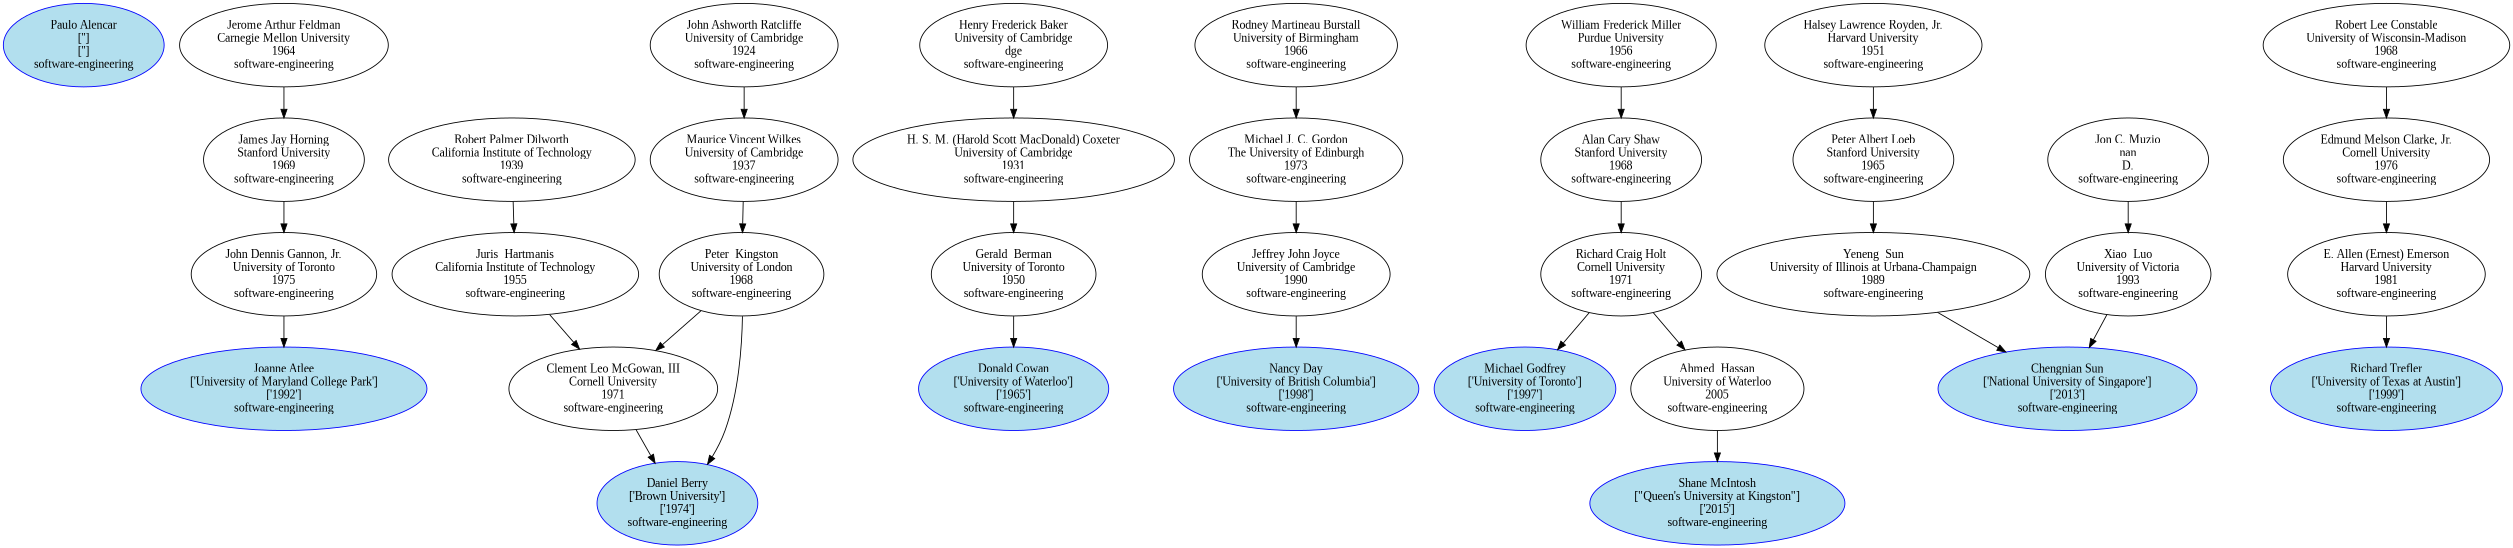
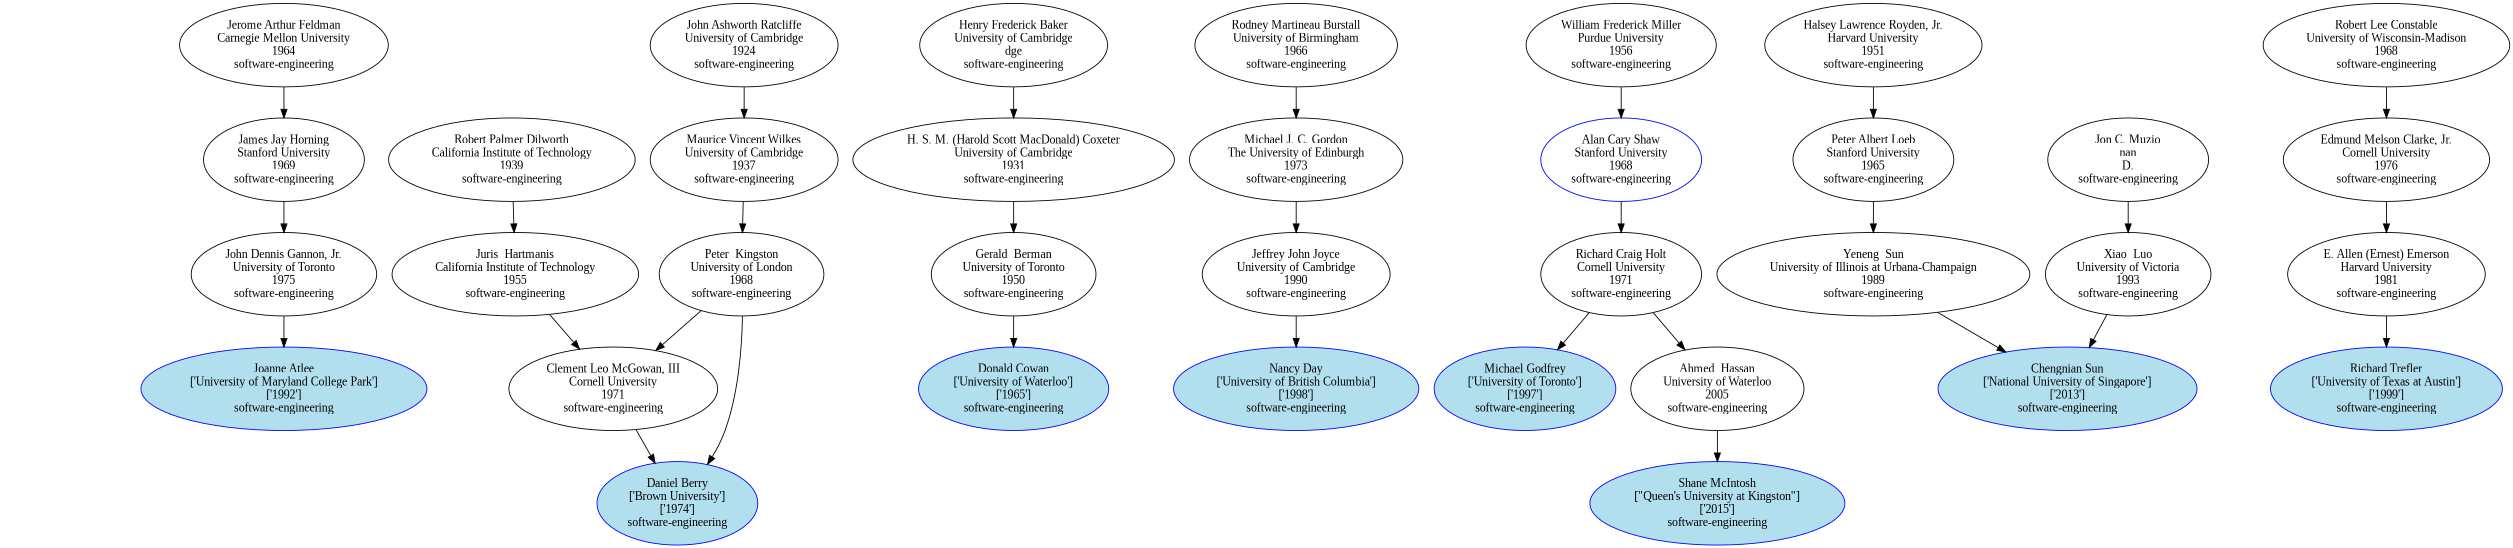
node "Paulo Alencar [''] [''] software-engineering": removed
node "Alan Cary Shaw Stanford University 1968 software-engineering": color black -> blue
